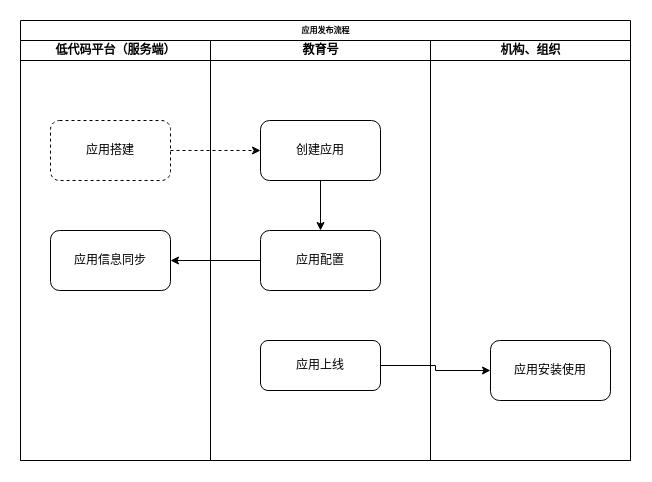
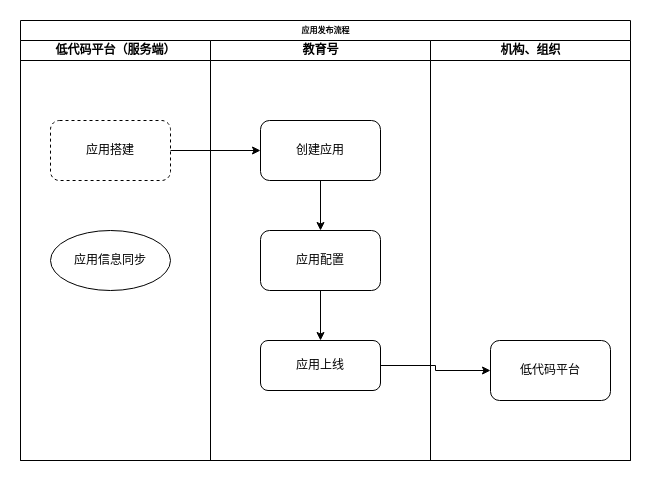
edge "应用搭建" -> "创建应用": style dashed -> solid
node "应用信息同步": shape rounded rectangle -> ellipse
edge "应用配置" -> "应用信息同步": now "应用配置" -> "应用上线"
node "应用安装使用": label "应用安装使用" -> "低代码平台"
